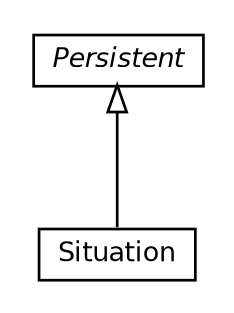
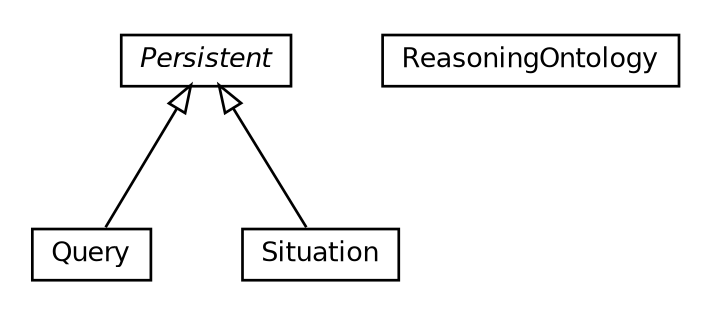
node "ReasoningOntology": added
node "Query": added
